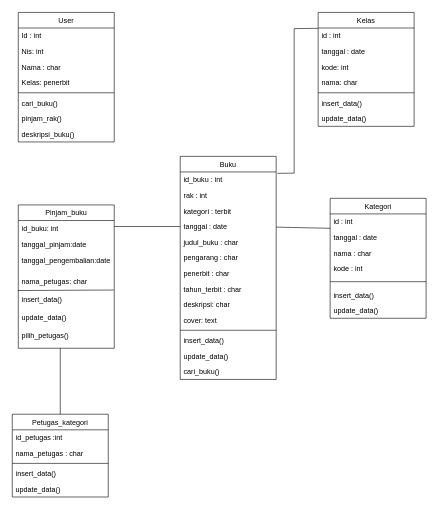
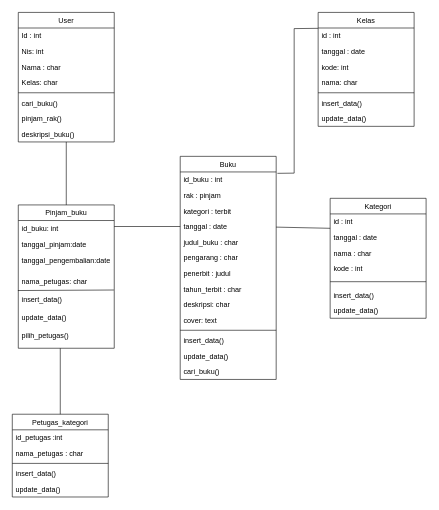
node "Kelas: penerbit": label "Kelas: penerbit" -> "Kelas: char"
edge "deskripsi_buku()" -- "Pinjam_buku": added
node "rak : int": label "rak : int" -> "rak : pinjam"
node "penerbit : char": label "penerbit : char" -> "penerbit : judul"
